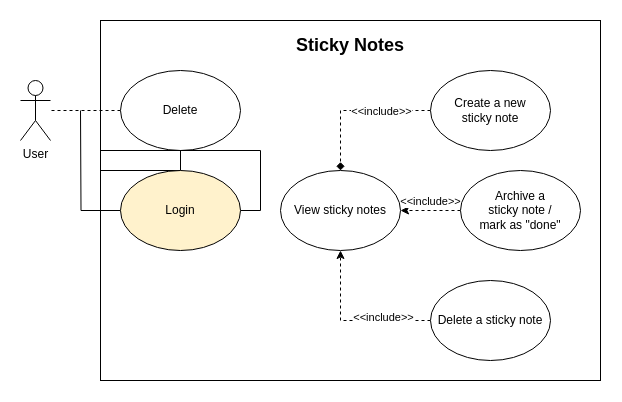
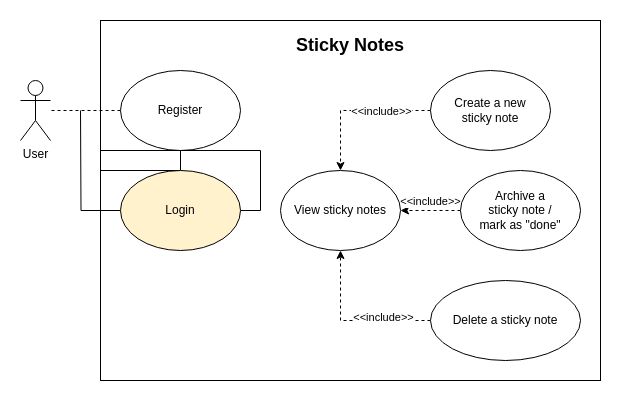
node "Delete": label "Delete" -> "Register"
edge "Create a new sticky note" -> "View sticky notes": arrowhead diamond -> classic
node "Delete a sticky note": size 120x80 -> 150x80
